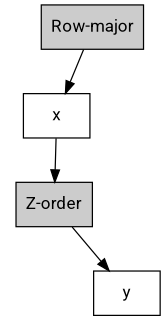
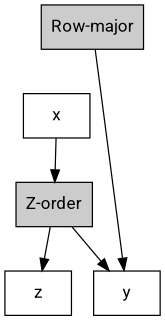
edge "Row-major" -> "x": now "Row-major" -> "y"
node "z": added
